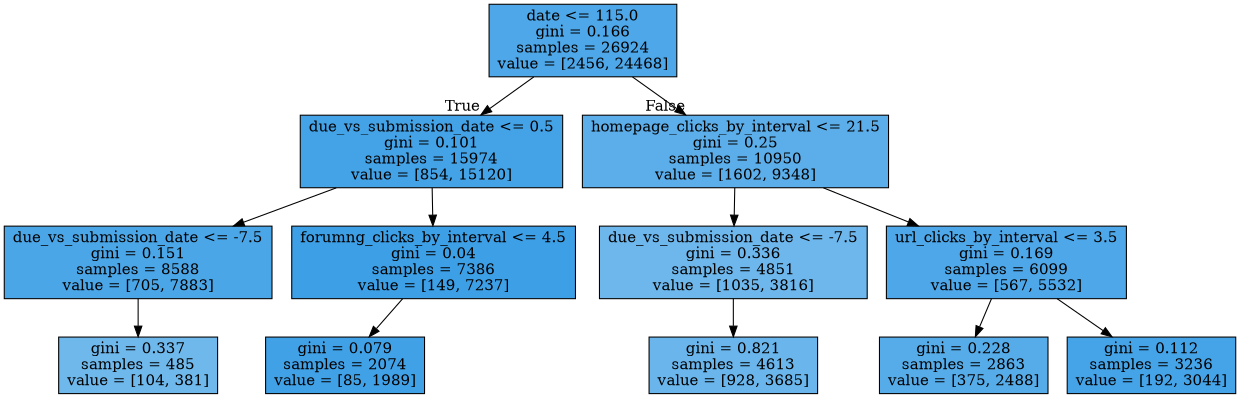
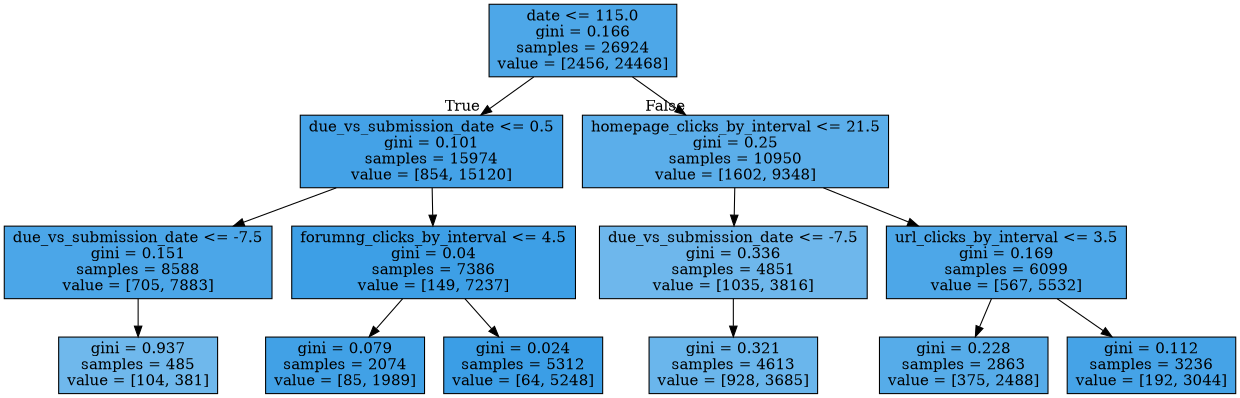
node "gini = 0.337 samples = 485 value = [104, 381]": label "gini = 0.337 samples = 485 value = [104, 381]" -> "gini = 0.937 samples = 485 value = [104, 381]"
node "gini = 0.024 samples = 5312 value = [64, 5248]": added
node "gini = 0.821 samples = 4613 value = [928, 3685]": label "gini = 0.821 samples = 4613 value = [928, 3685]" -> "gini = 0.321 samples = 4613 value = [928, 3685]"
